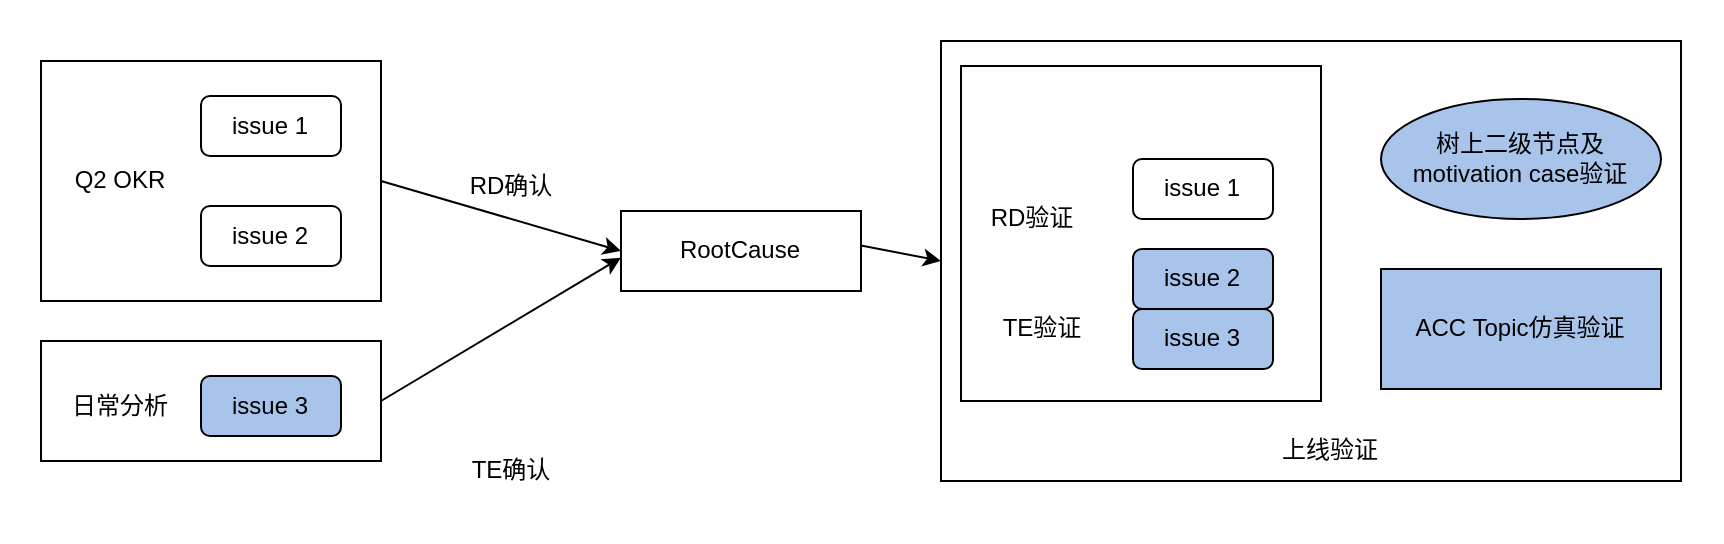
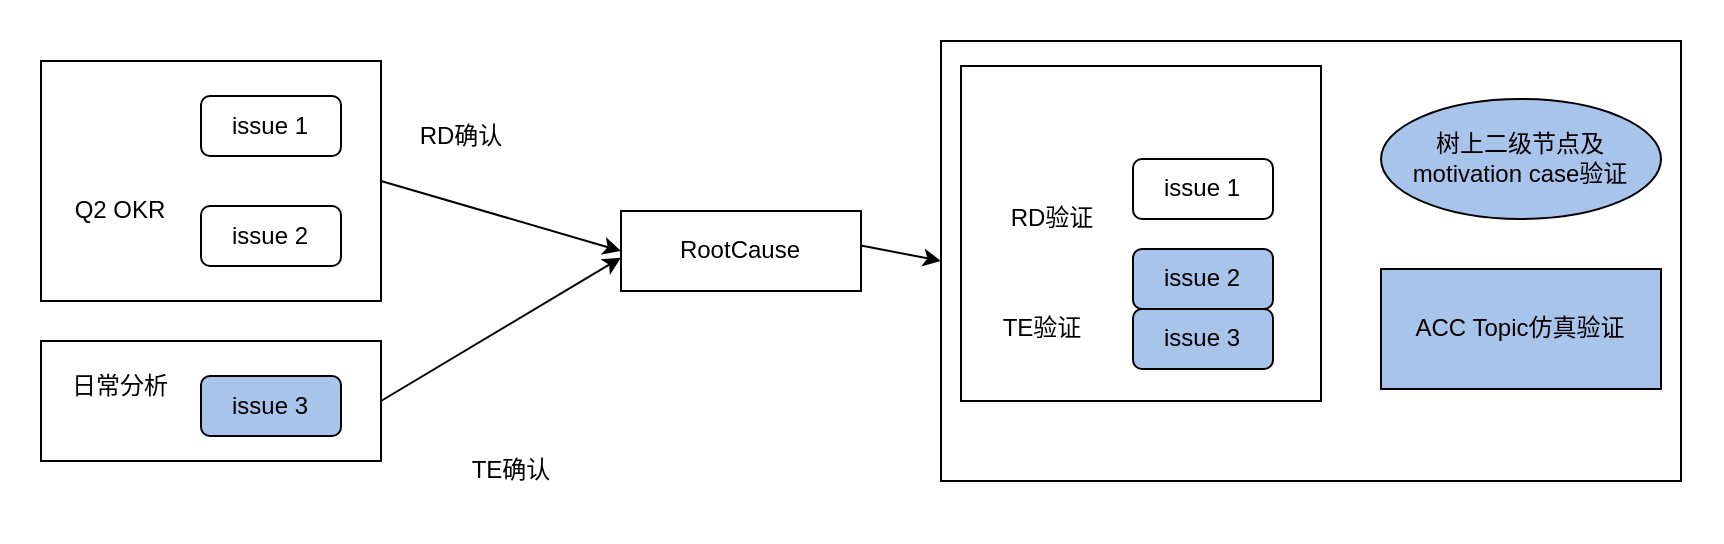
node "Q2 OKR": moved (121, 181) -> (121, 211)
node "RD确认": moved (511, 186) -> (461, 136)
node "RD验证": moved (1033, 219) -> (1053, 219)
node "日常分析": moved (121, 406) -> (121, 386)
node "上线验证": removed
